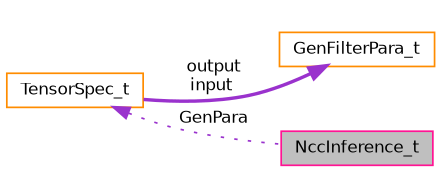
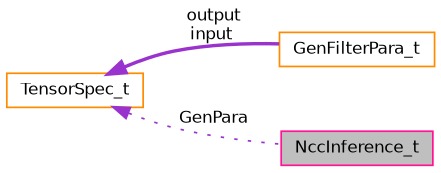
edge "TensorSpec_t" -> "GenFilterPara_t": reversed
